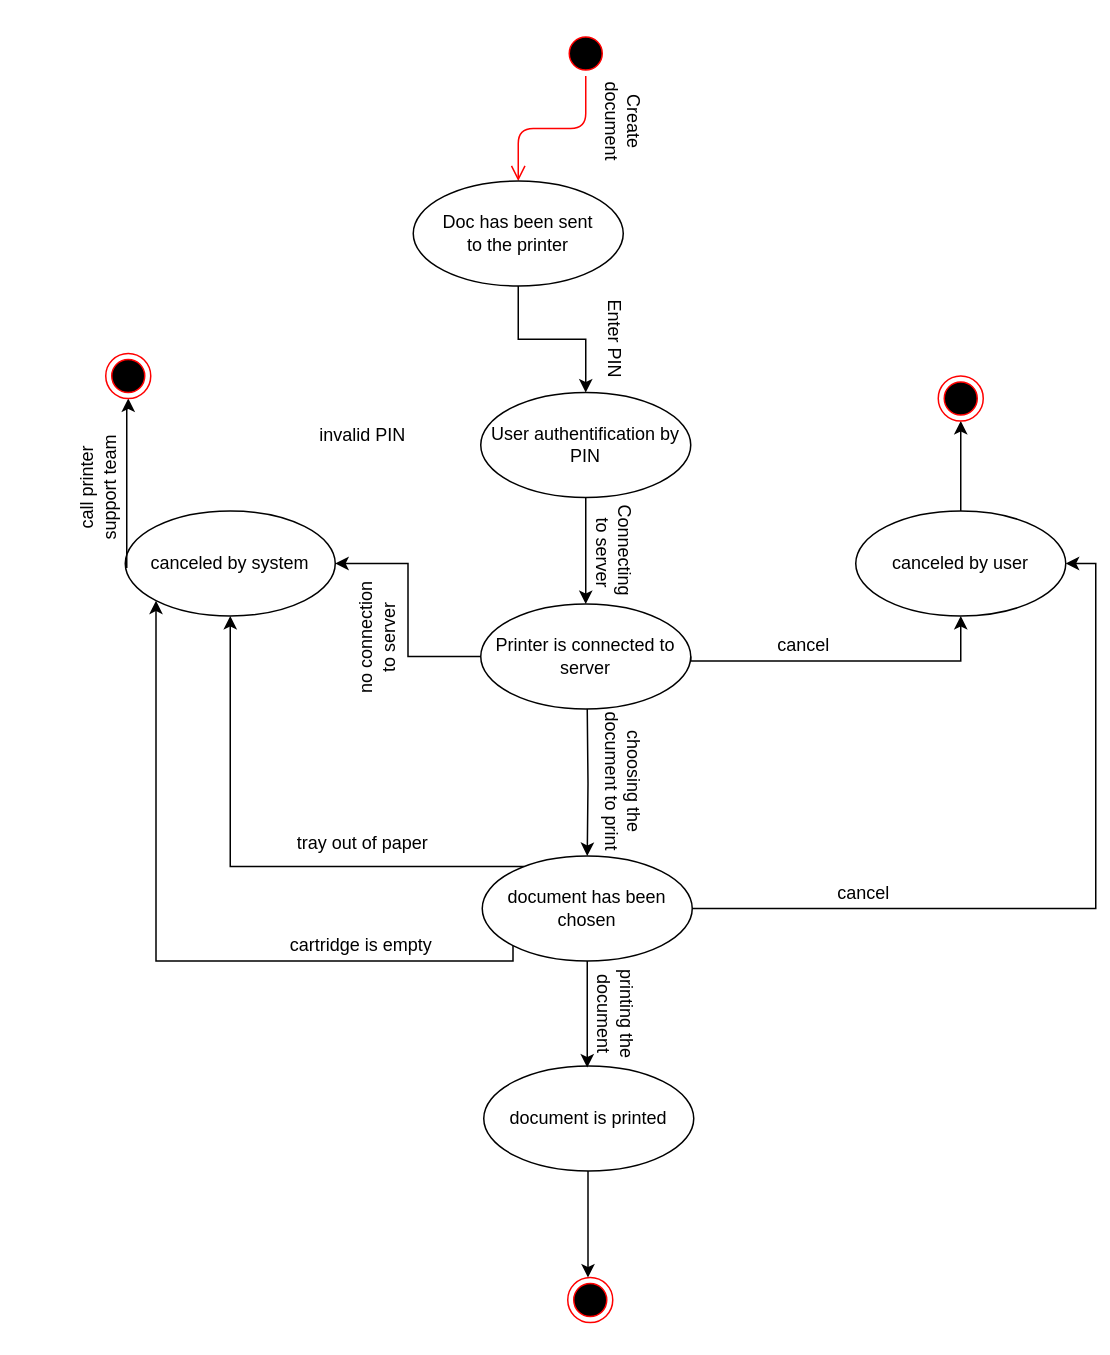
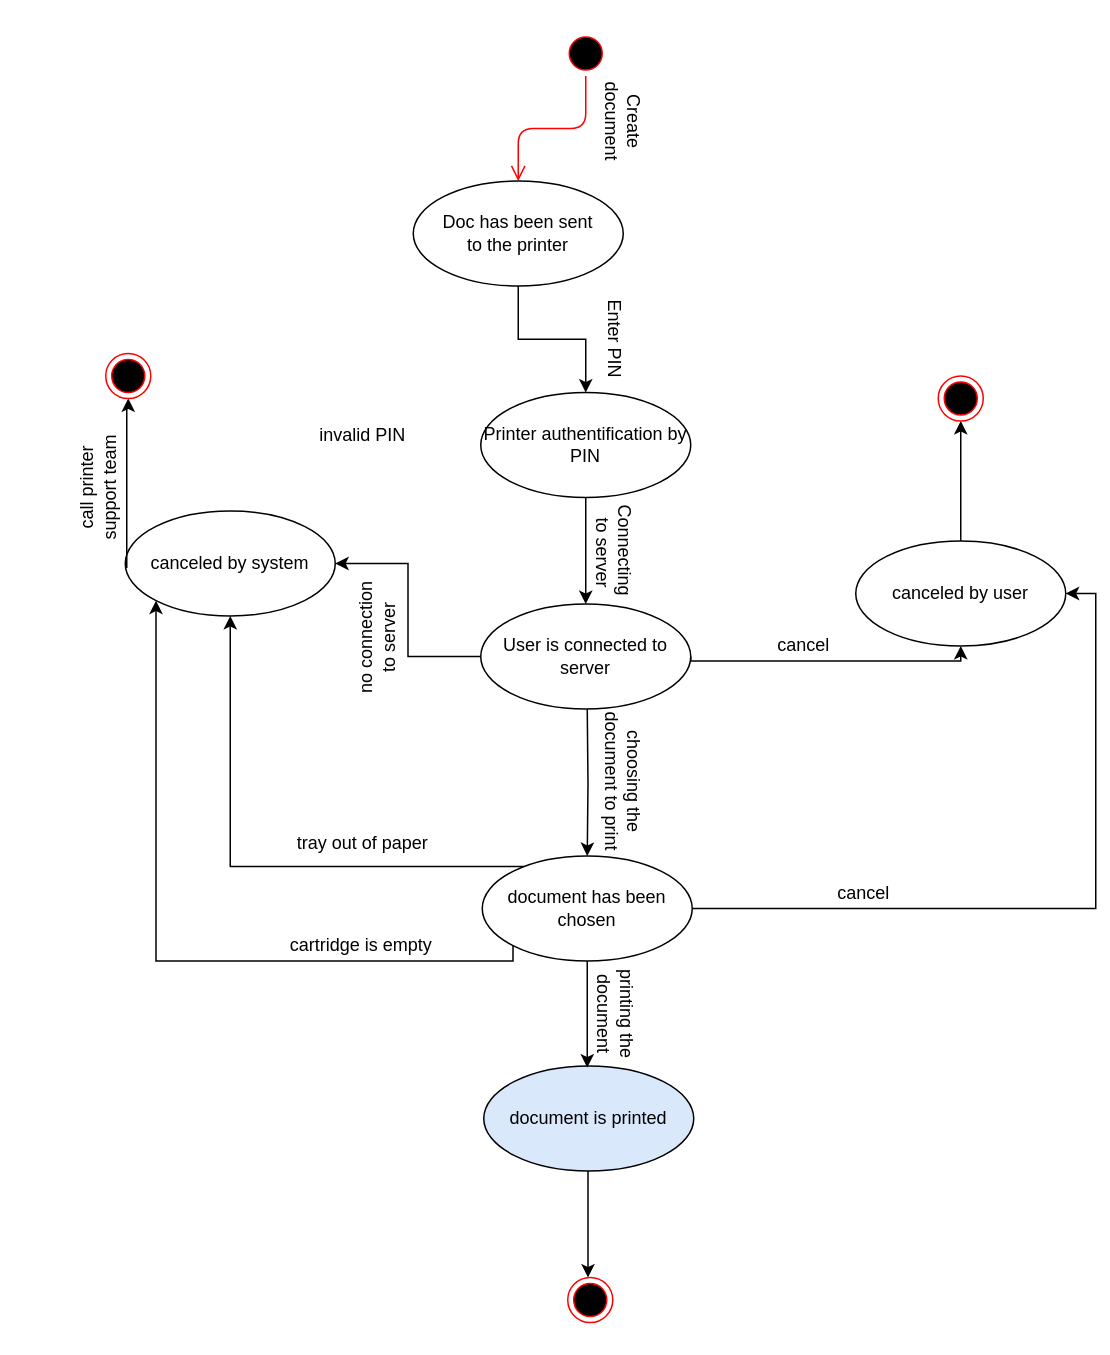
node "User authentification by PIN": label "User authentification by PIN" -> "Printer authentification by PIN"
node "canceled by user": moved (961, 563) -> (961, 593)
node "Printer is connected to server": label "Printer is connected to server" -> "User is connected to server"
node "document is printed": fillcolor #ffffff -> #dae8fc
